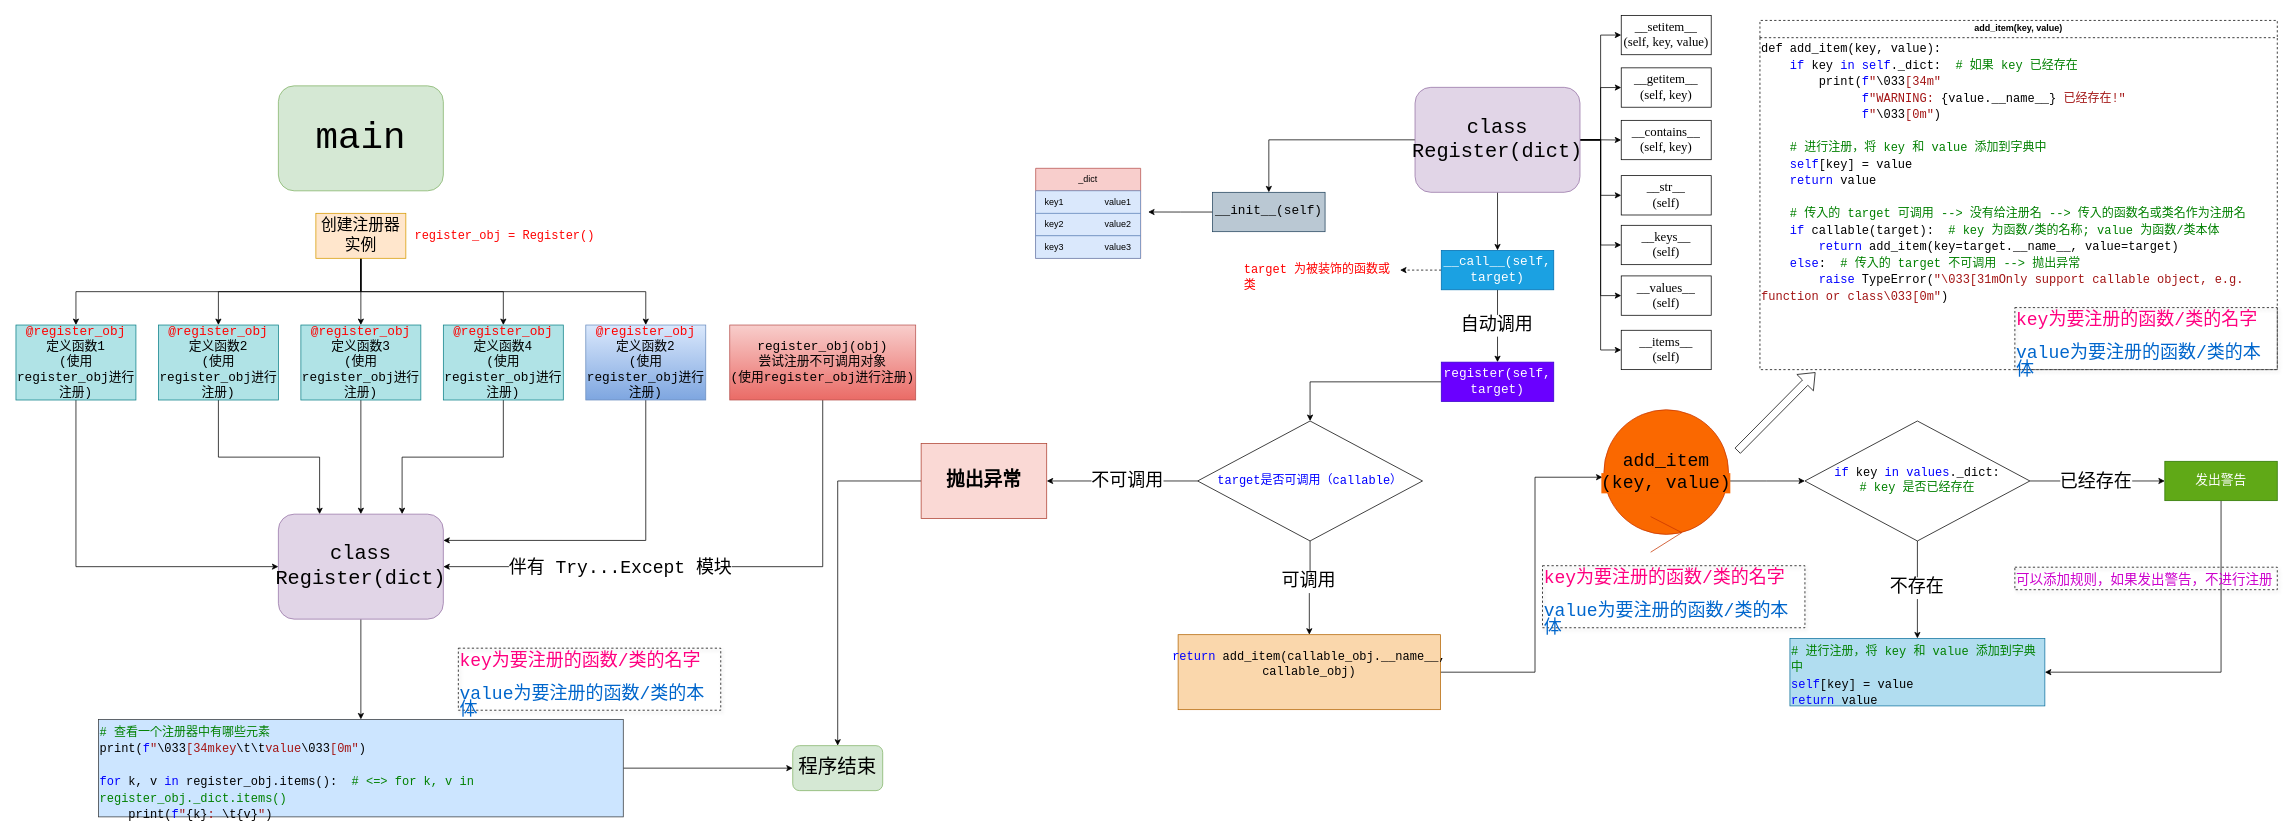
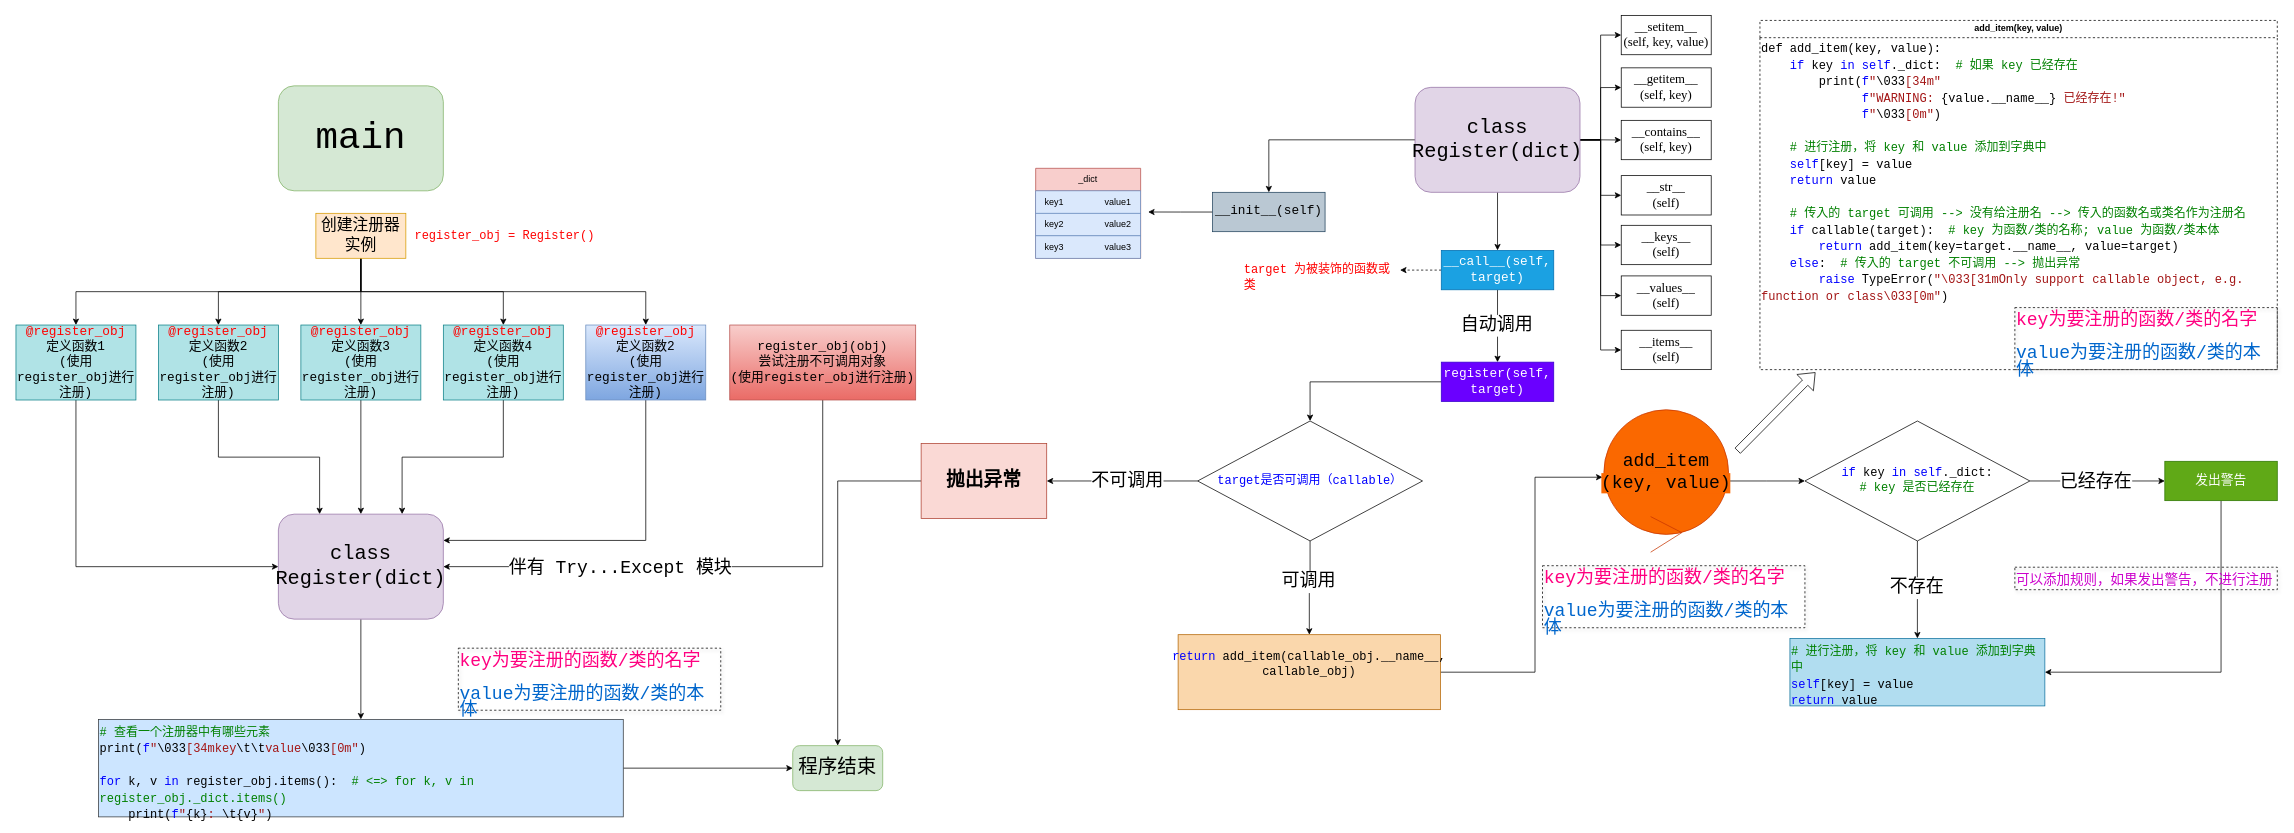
node "if key in values._dict: # key 是否已经存在": label "if key in values._dict: # key 是否已经存在" -> "if key in self._dict: # key 是否已经存在"
